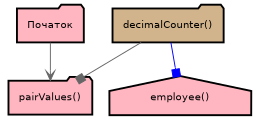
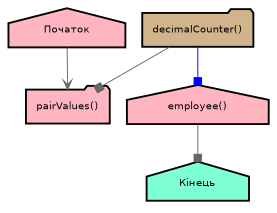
node "Початок": shape folder -> house
node "Кінець": added
